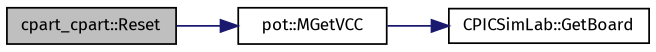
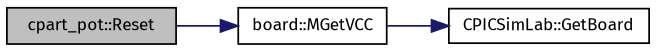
node "cpart_cpart::Reset": label "cpart_cpart::Reset" -> "cpart_pot::Reset"
node "pot::MGetVCC": label "pot::MGetVCC" -> "board::MGetVCC"
